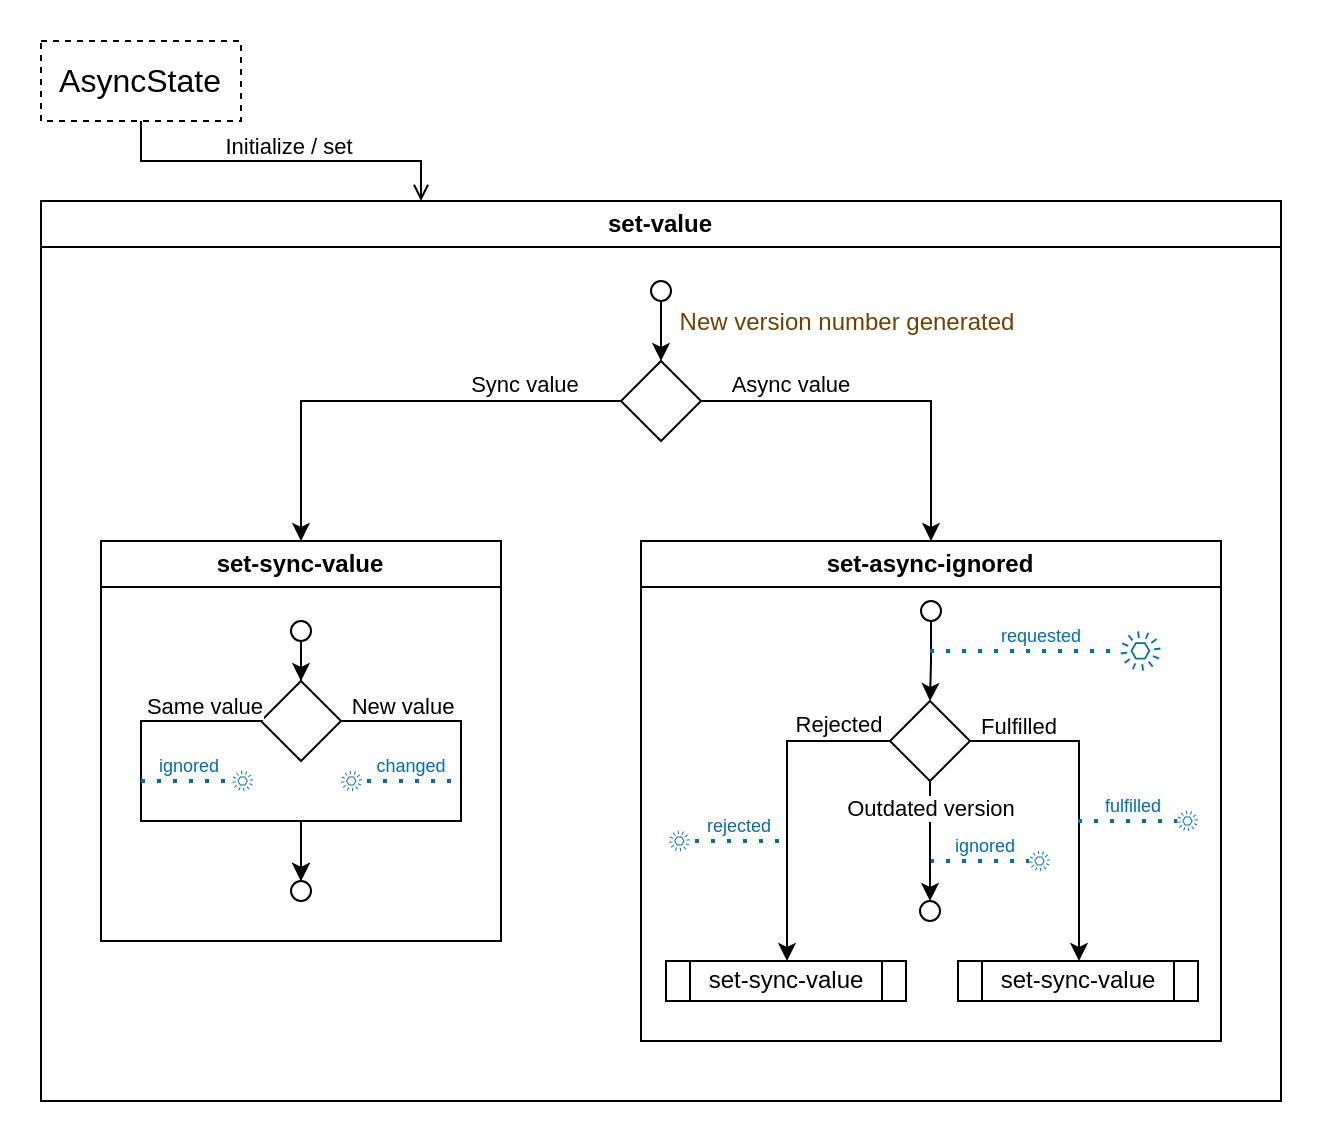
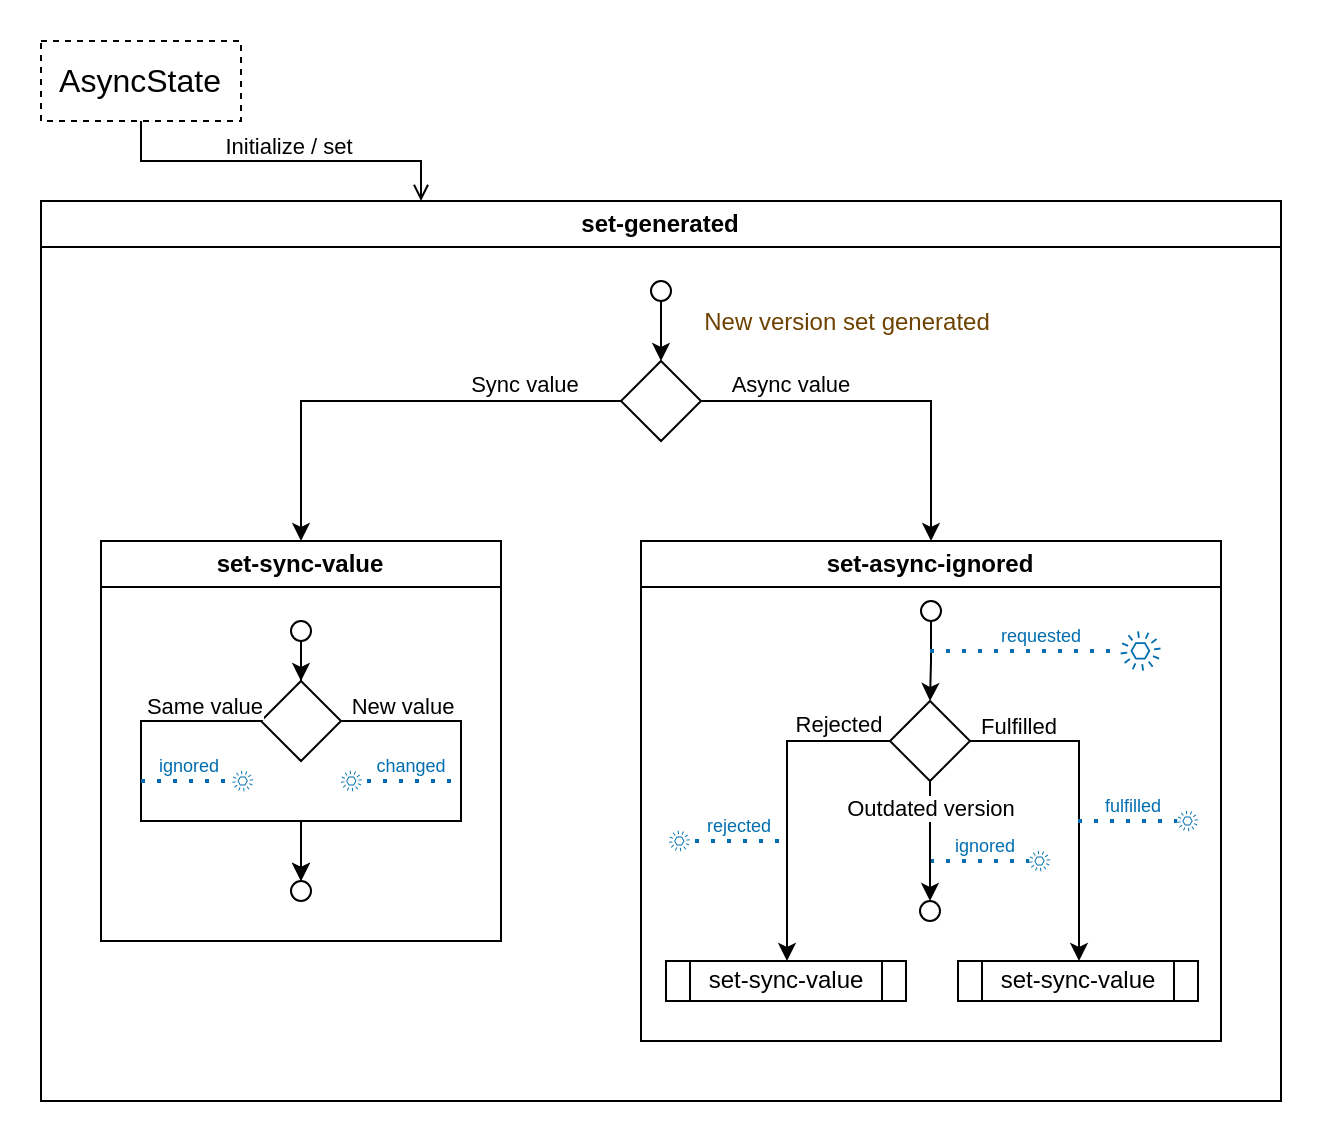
node "set-value": label "set-value" -> "set-generated"
node "New version number generated": label "New version number generated" -> "New version set generated"
